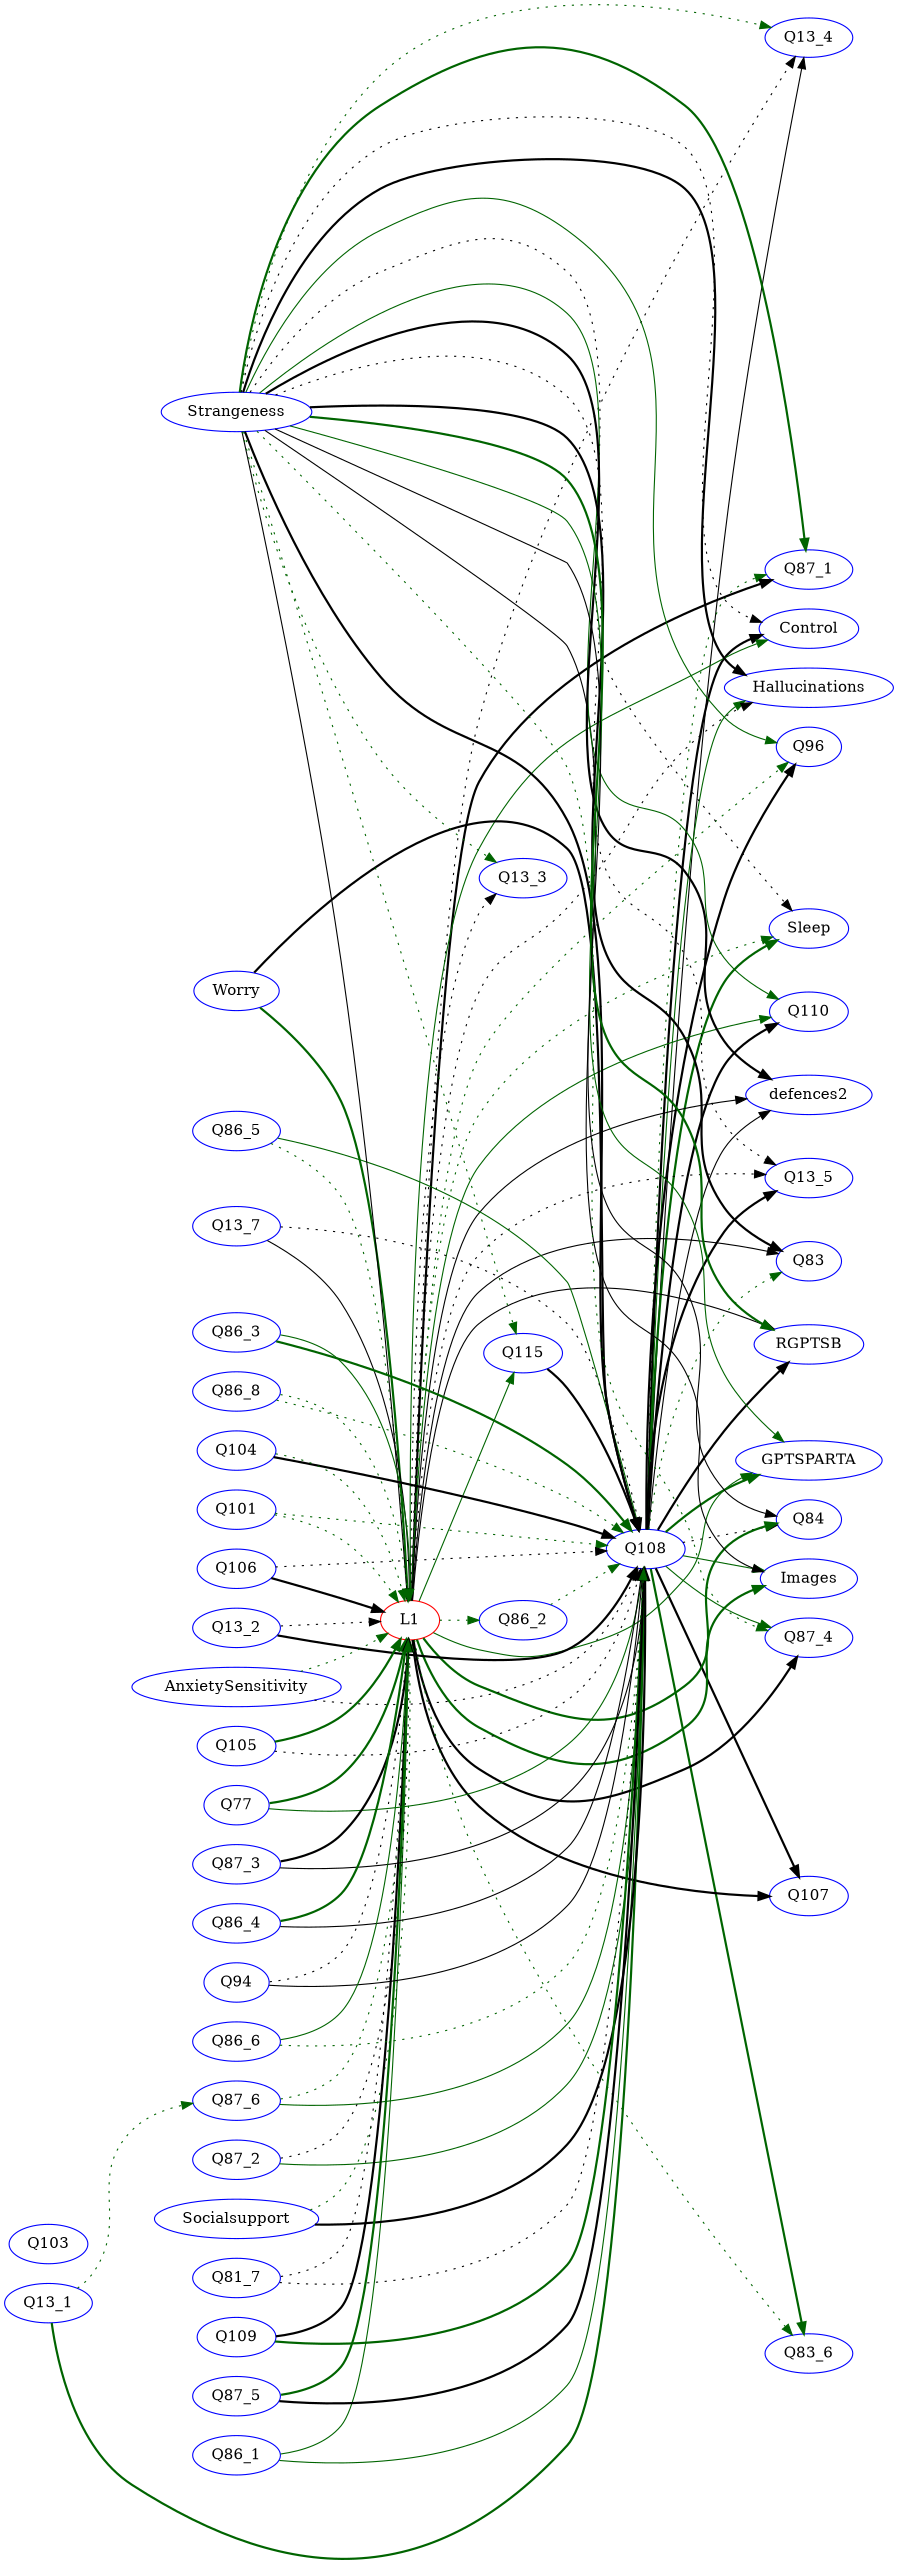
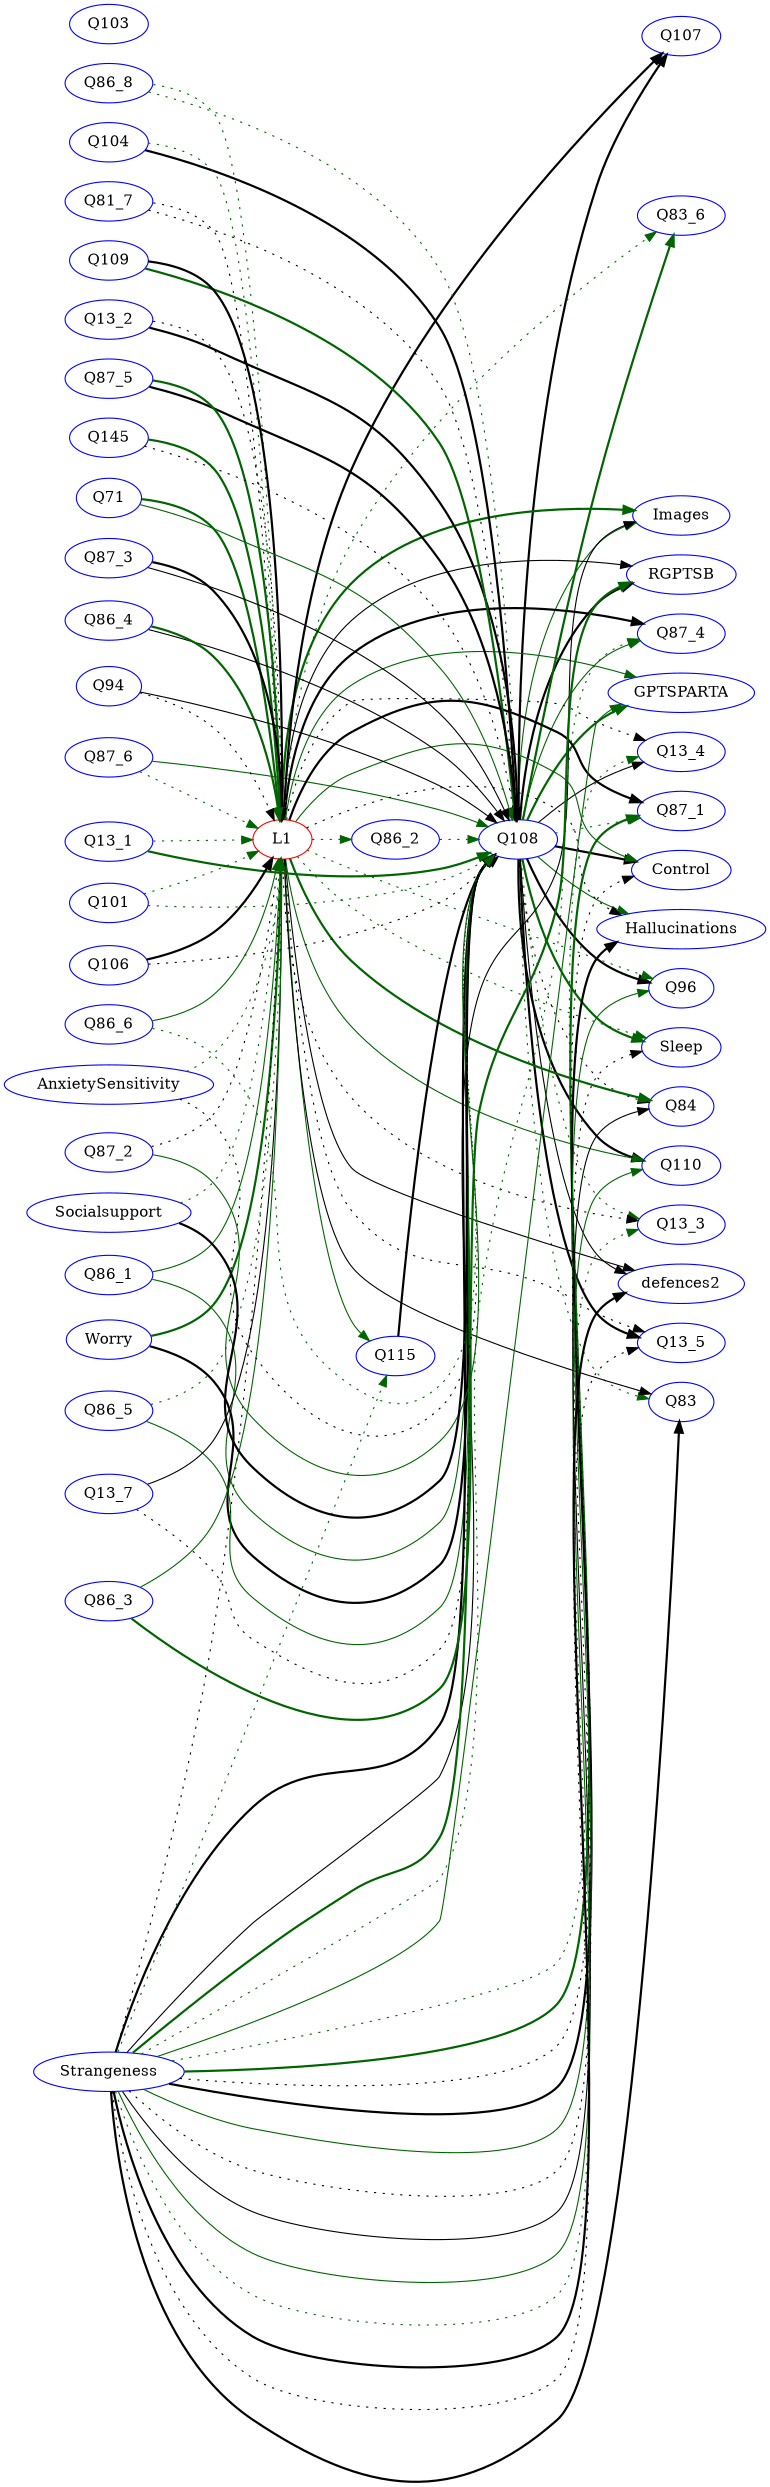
edge "Strangeness" -> "L1": style solid -> dotted
edge "Q108" -> "Q13_3": added
node "Q105": label "Q105" -> "Q145"
node "Q77": label "Q77" -> "Q71"
edge "Q13_1" -> "Q87_6": now "Q13_1" -> "L1"
